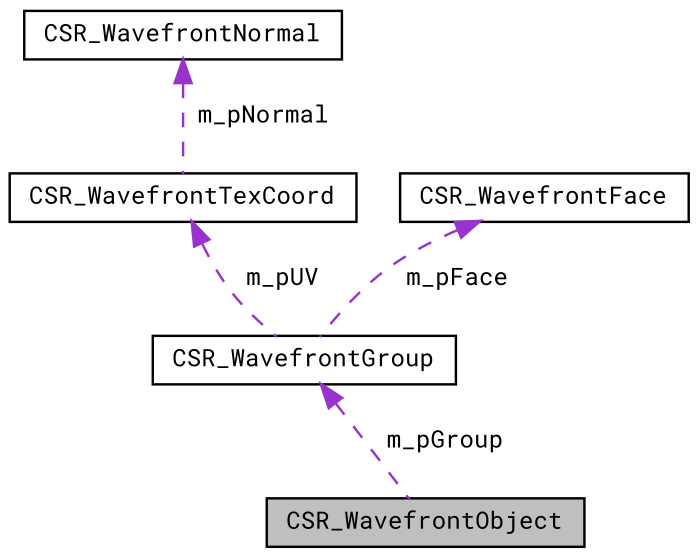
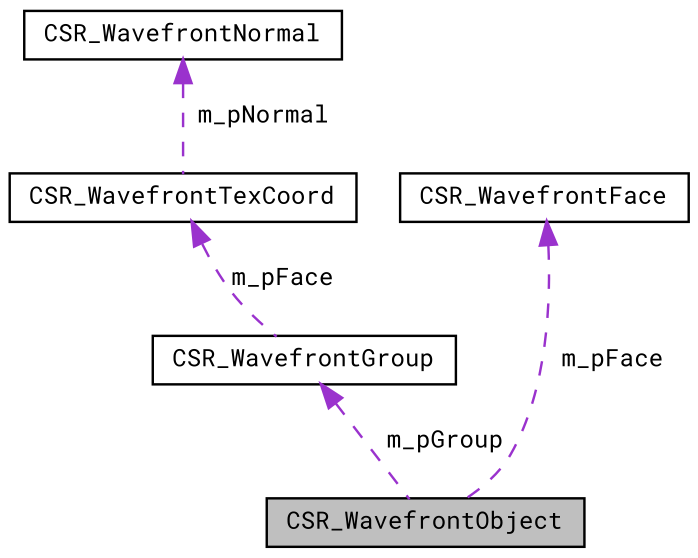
edge "CSR_WavefrontGroup" -> "CSR_WavefrontFace": now "CSR_WavefrontObject" -> "CSR_WavefrontFace"
edge "CSR_WavefrontGroup" -> "CSR_WavefrontTexCoord": label " m_pUV" -> " m_pFace"
